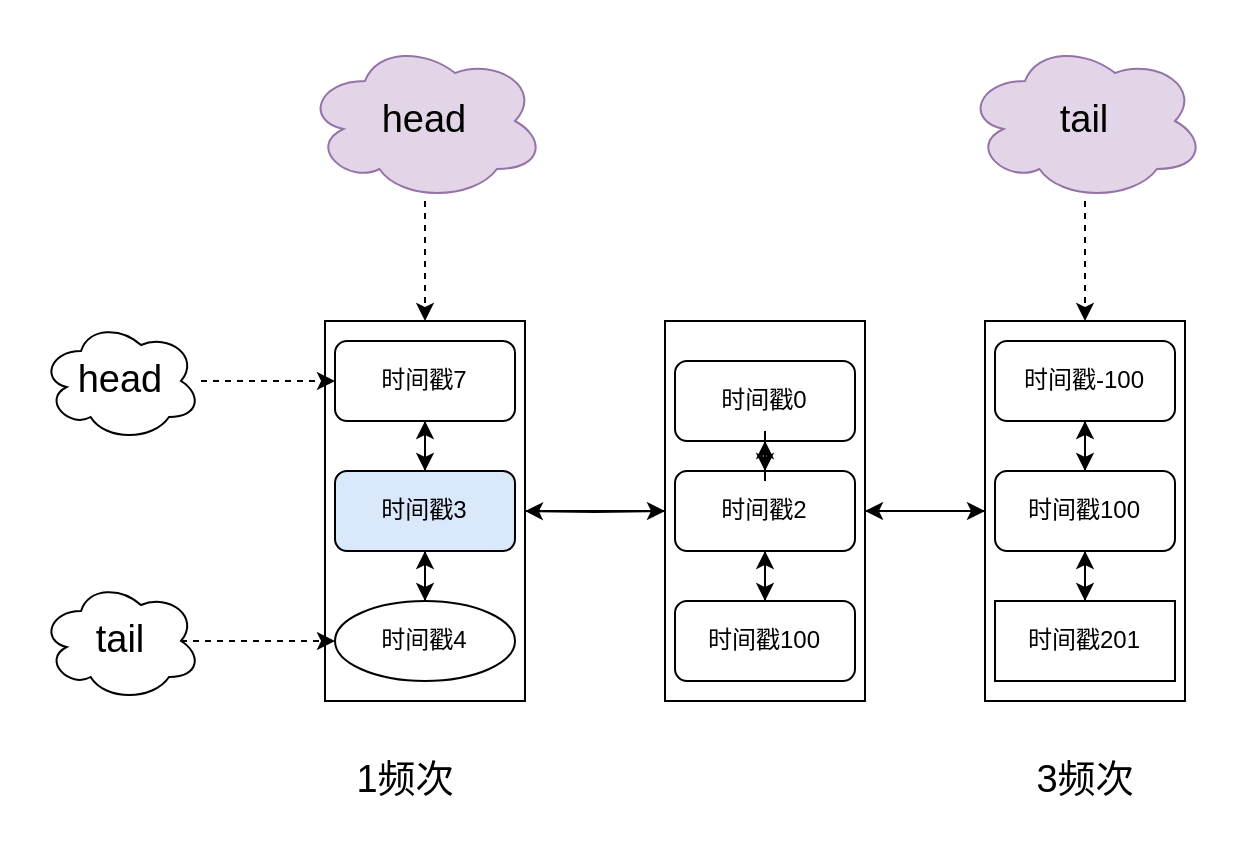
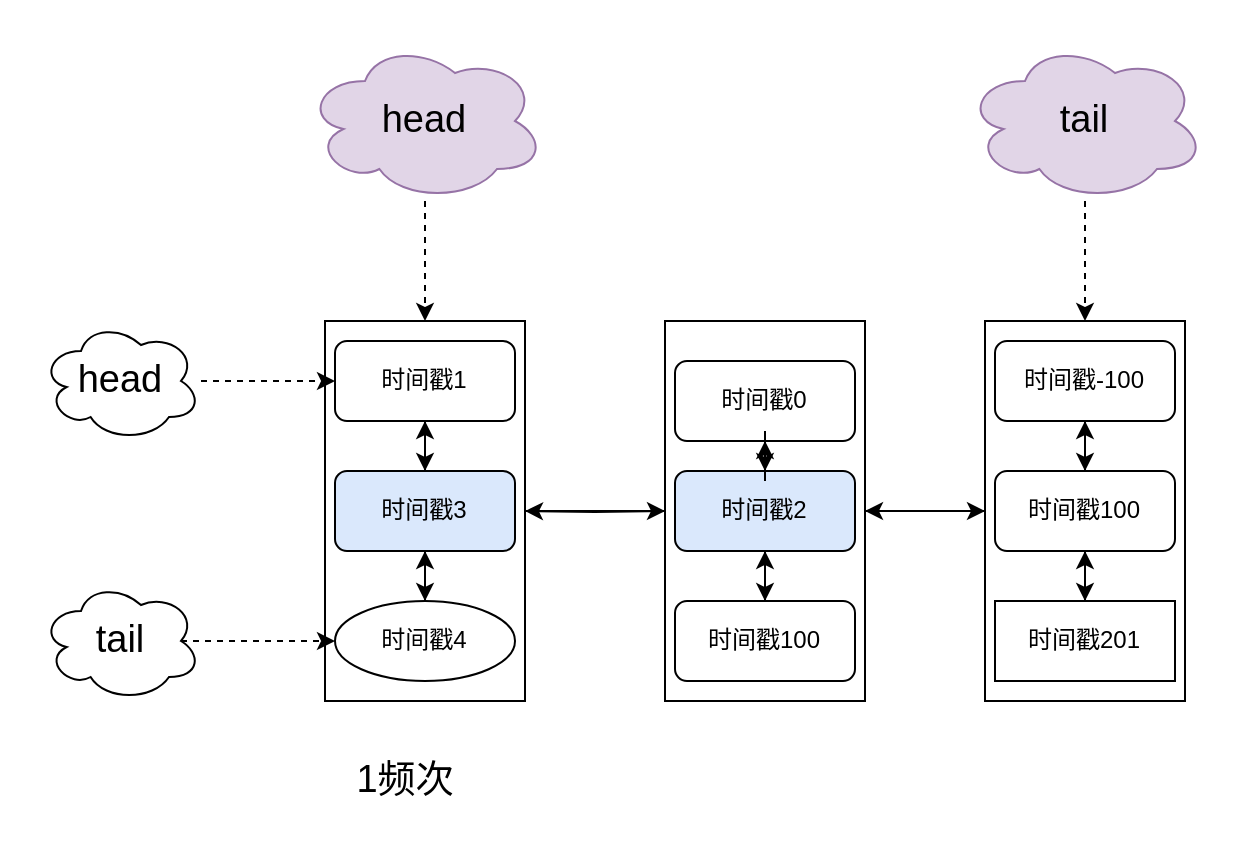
node "时间戳7": label "时间戳7" -> "时间戳1"
node "时间戳2": fillcolor #ffffff -> #dae8fc
node "3频次": removed
